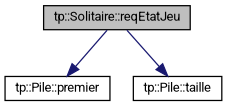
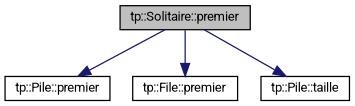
node "tp::Solitaire::reqEtatJeu": label "tp::Solitaire::reqEtatJeu" -> "tp::Solitaire::premier"
node "tp::File::premier": added
